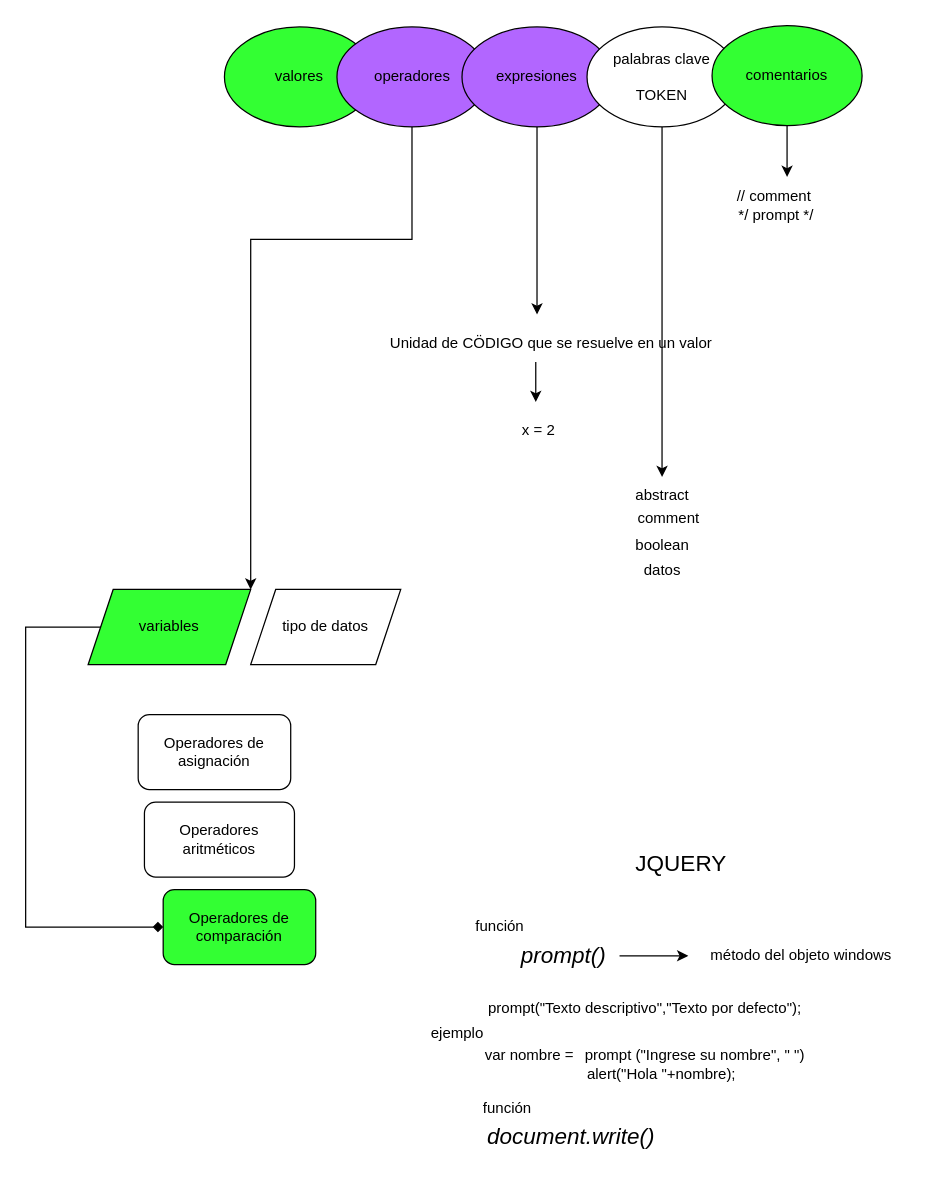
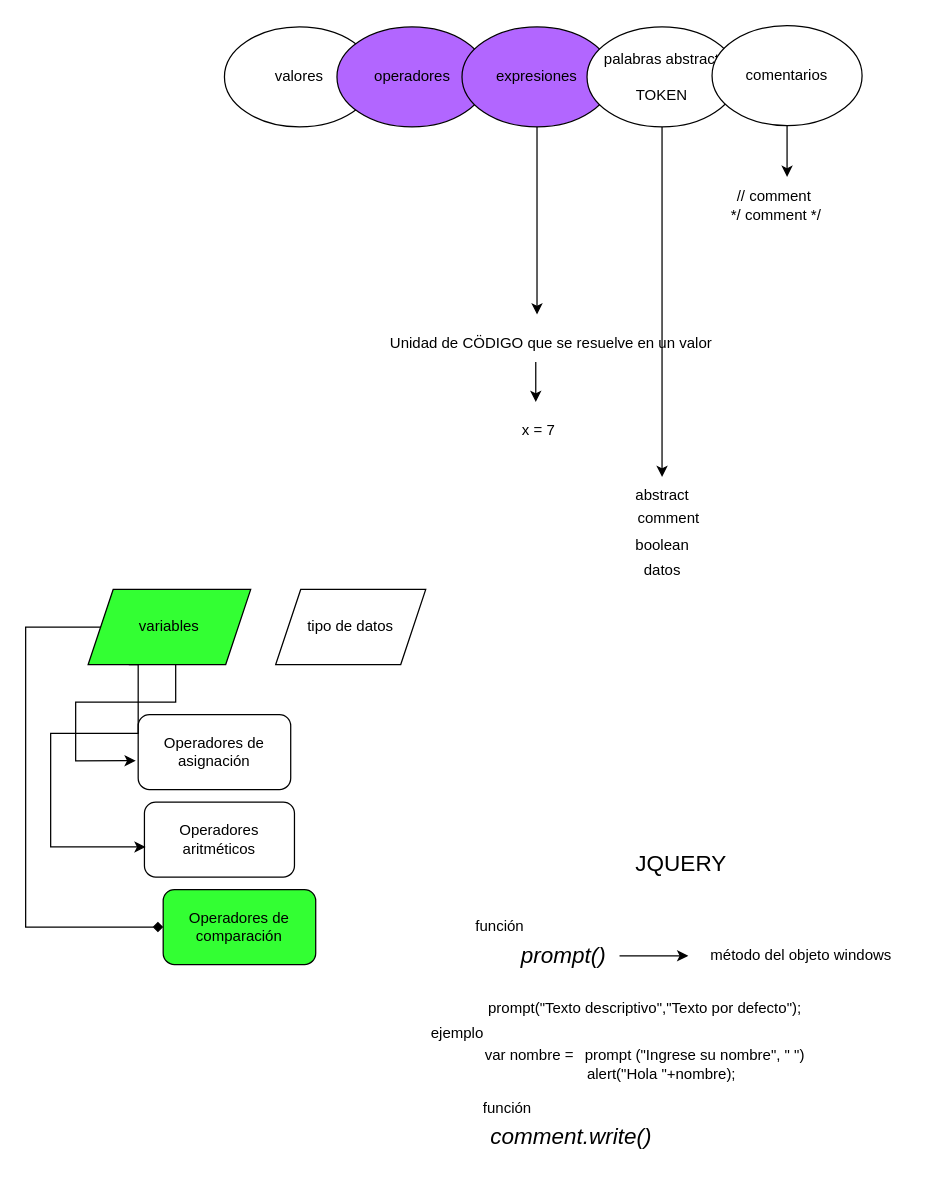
node "comentarios": fillcolor #33ff33 -> #ffffff
node "valores": fillcolor #33ff33 -> #ffffff
node "palabras clave TOKEN": label "palabras clave TOKEN" -> "palabras abstract TOKEN"
node "// comment */ prompt */": label "// comment */ prompt */" -> "// comment */ comment */"
edge "operadores" -> "variables": removed
node "x = 2": label "x = 2" -> "x = 7"
node "tipo de datos": moved (326, 627) -> (351, 627)
edge "variables" -> "Operadores de asignación": added
edge "variables" -> "Operadores aritméticos": added
node "document.write()": label "document.write()" -> "comment.write()"
